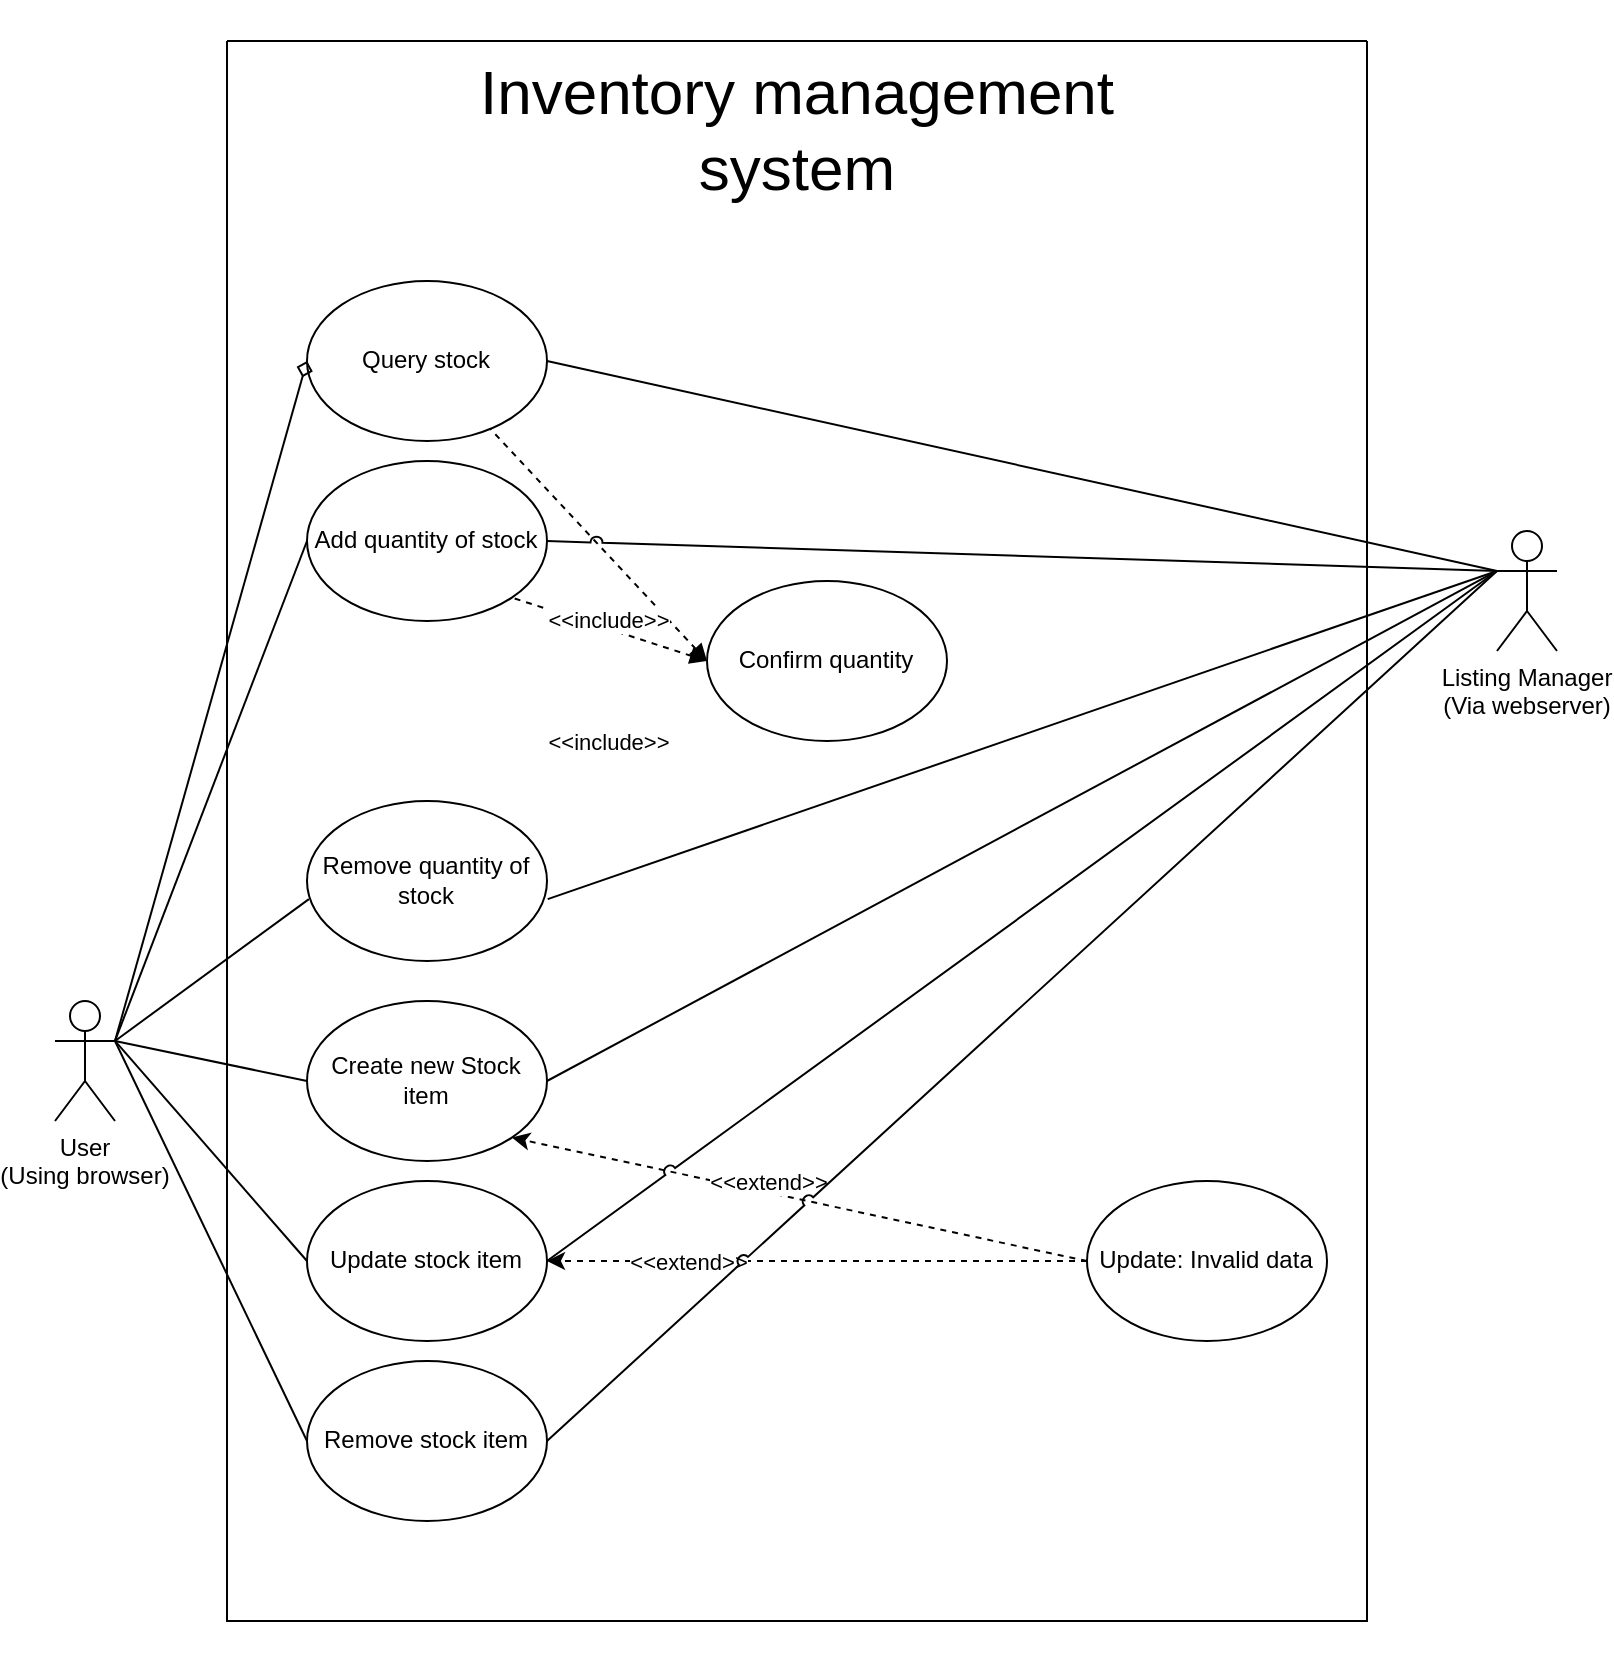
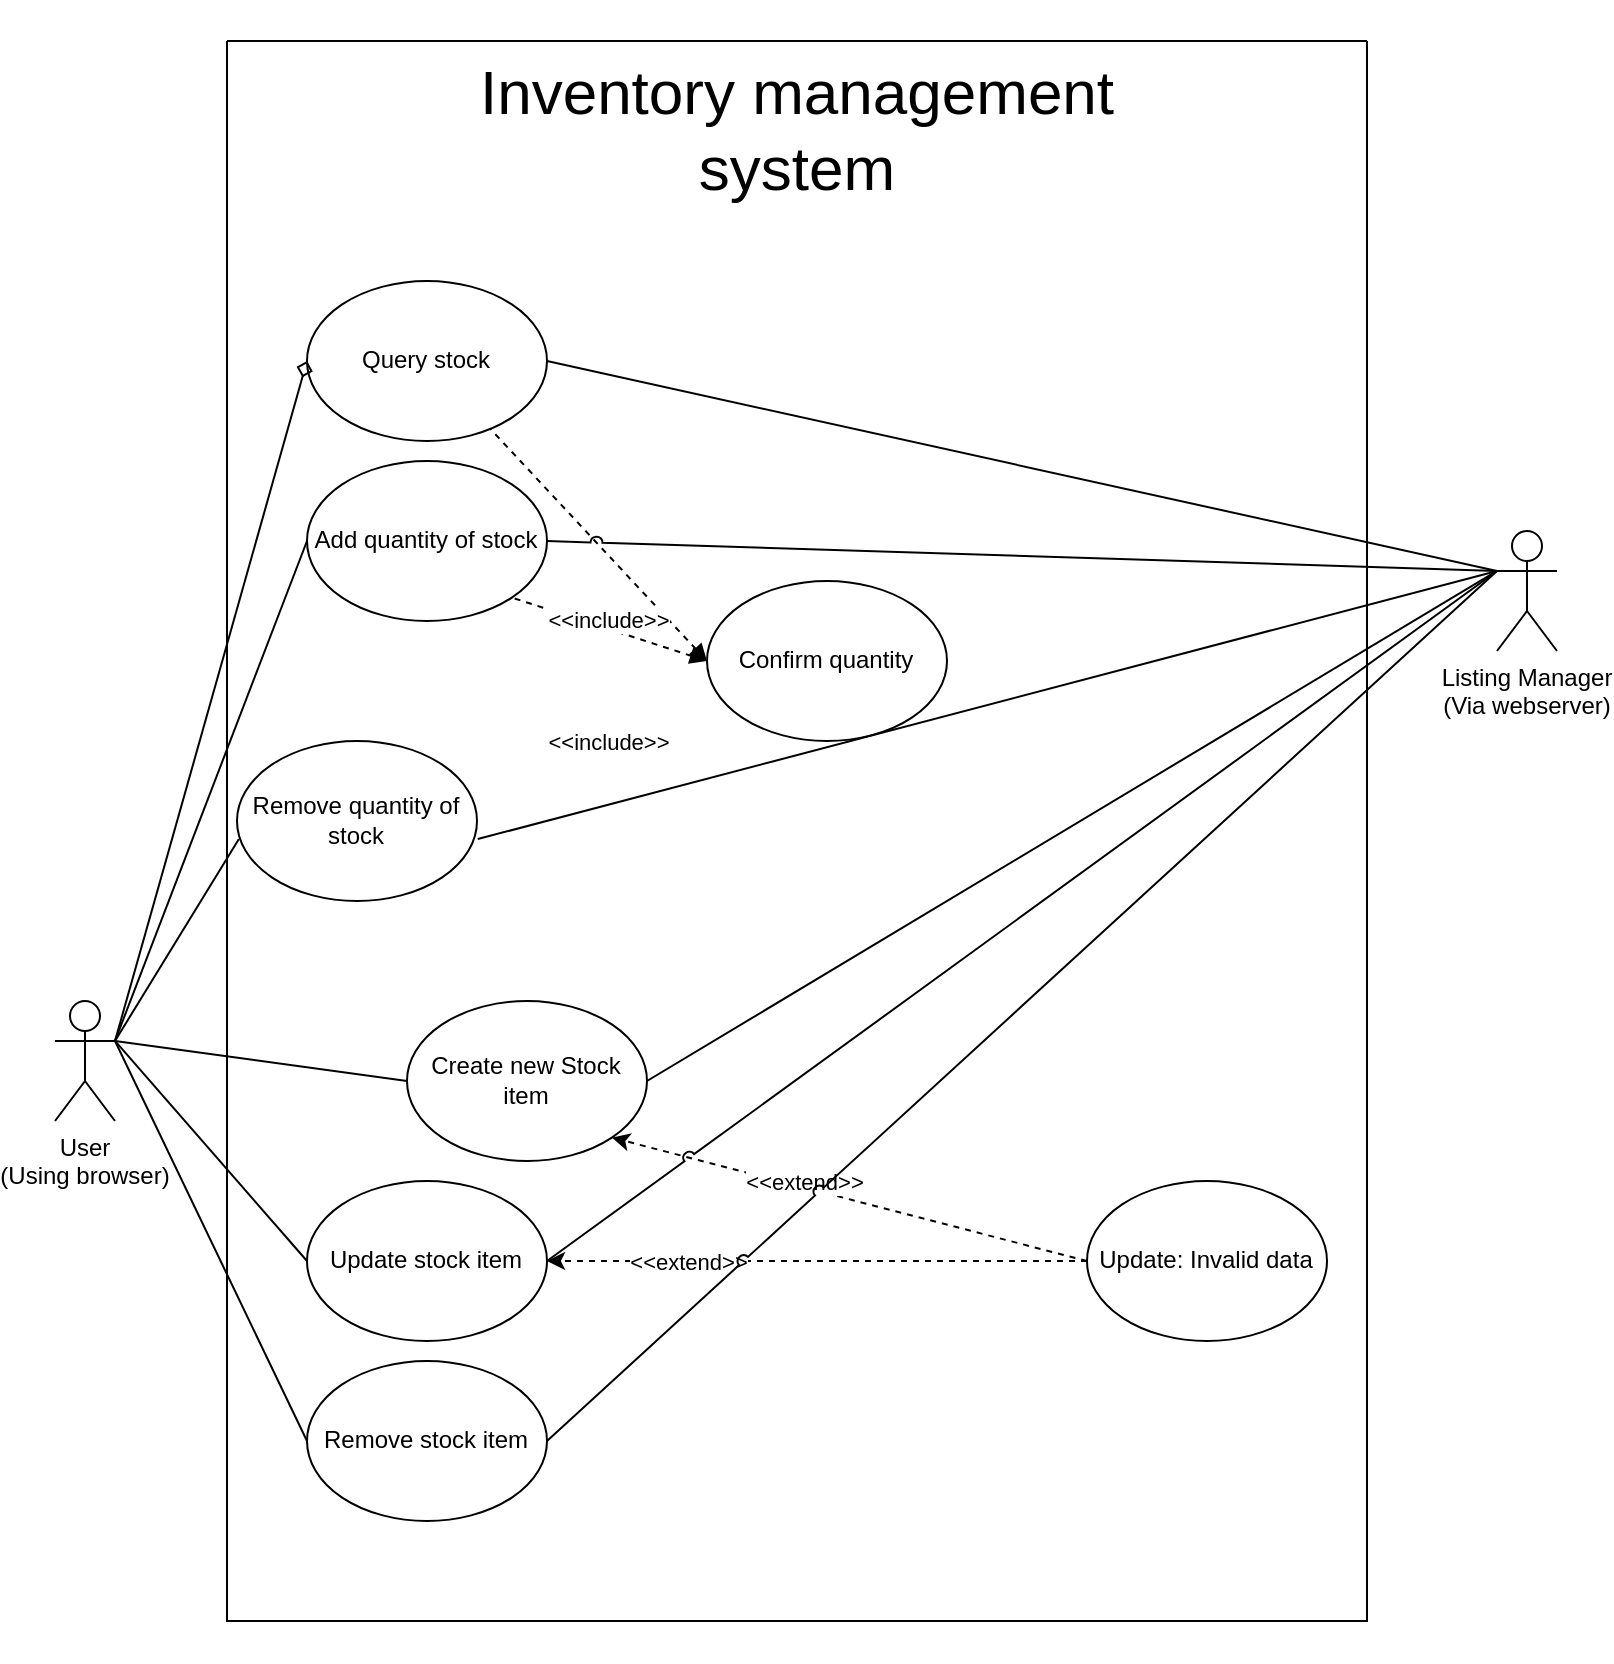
node "Remove quantity of stock": moved (427, 881) -> (357, 821)
node "Create new Stock item": moved (427, 1081) -> (527, 1081)
